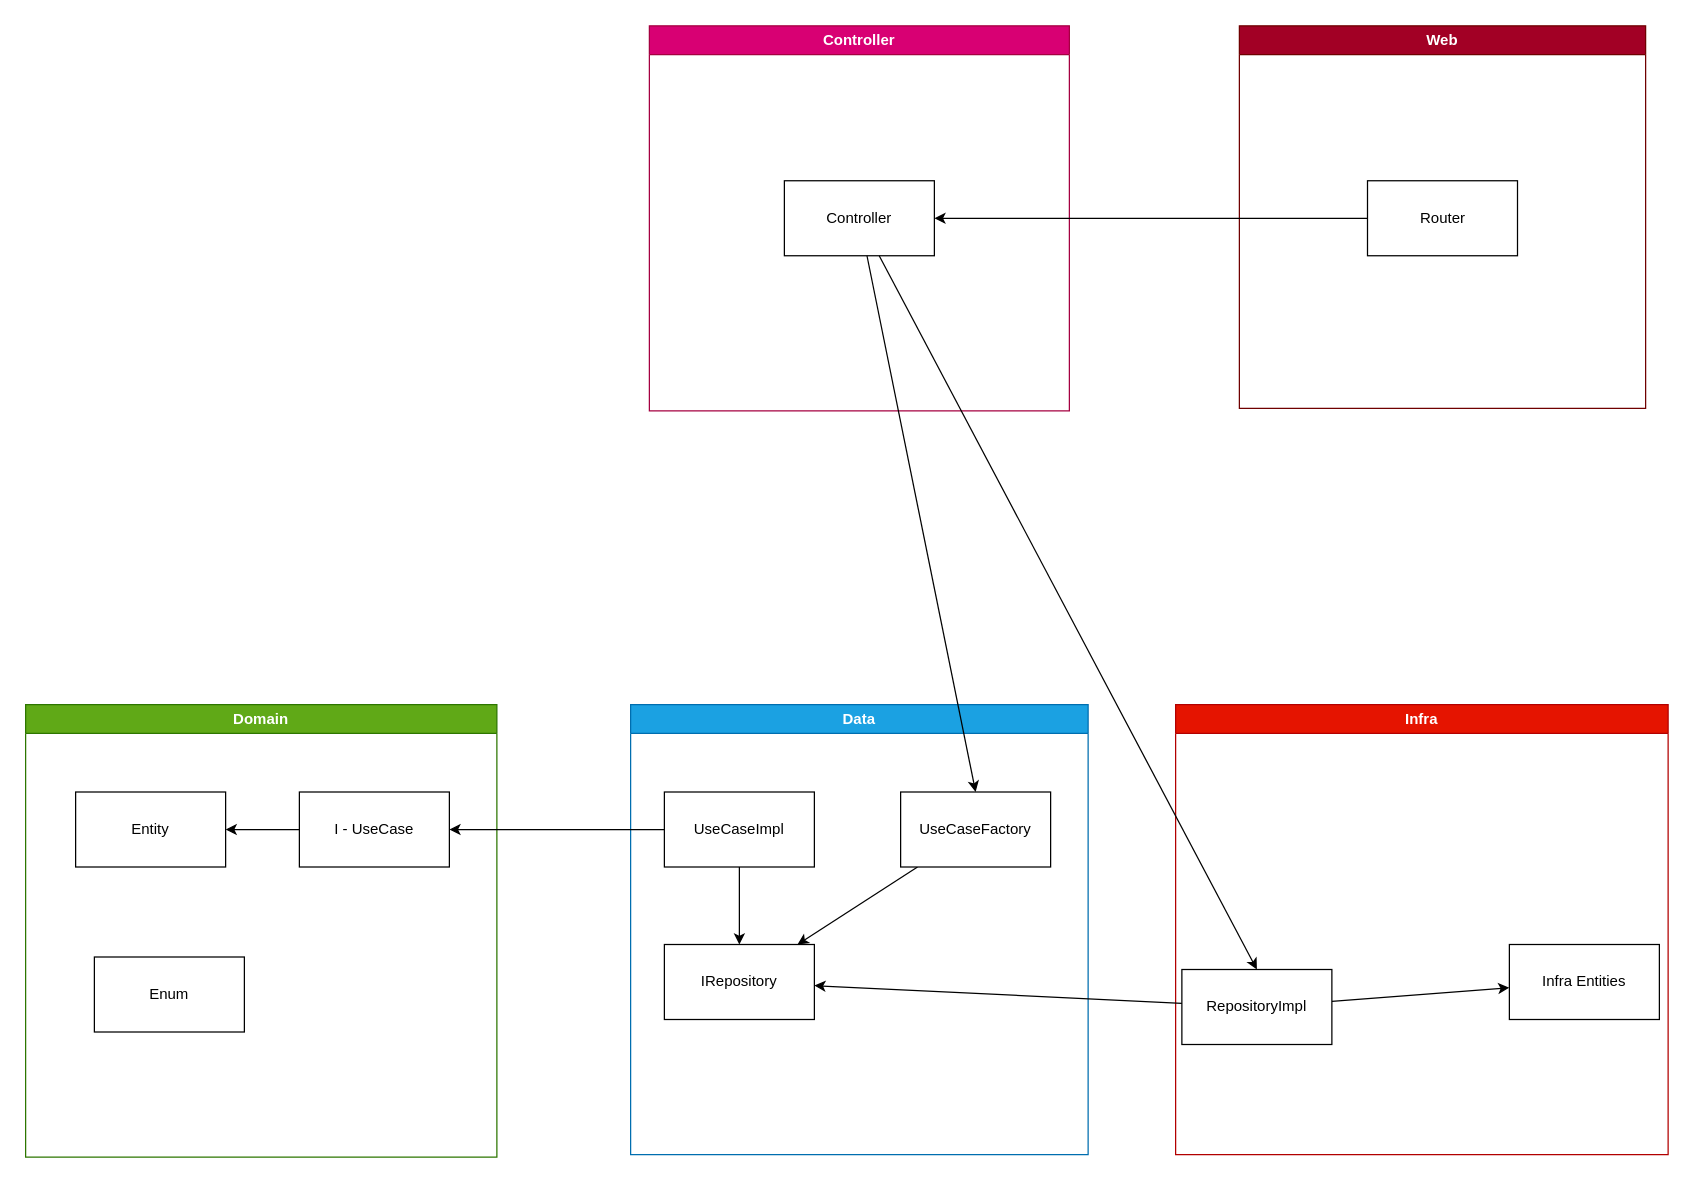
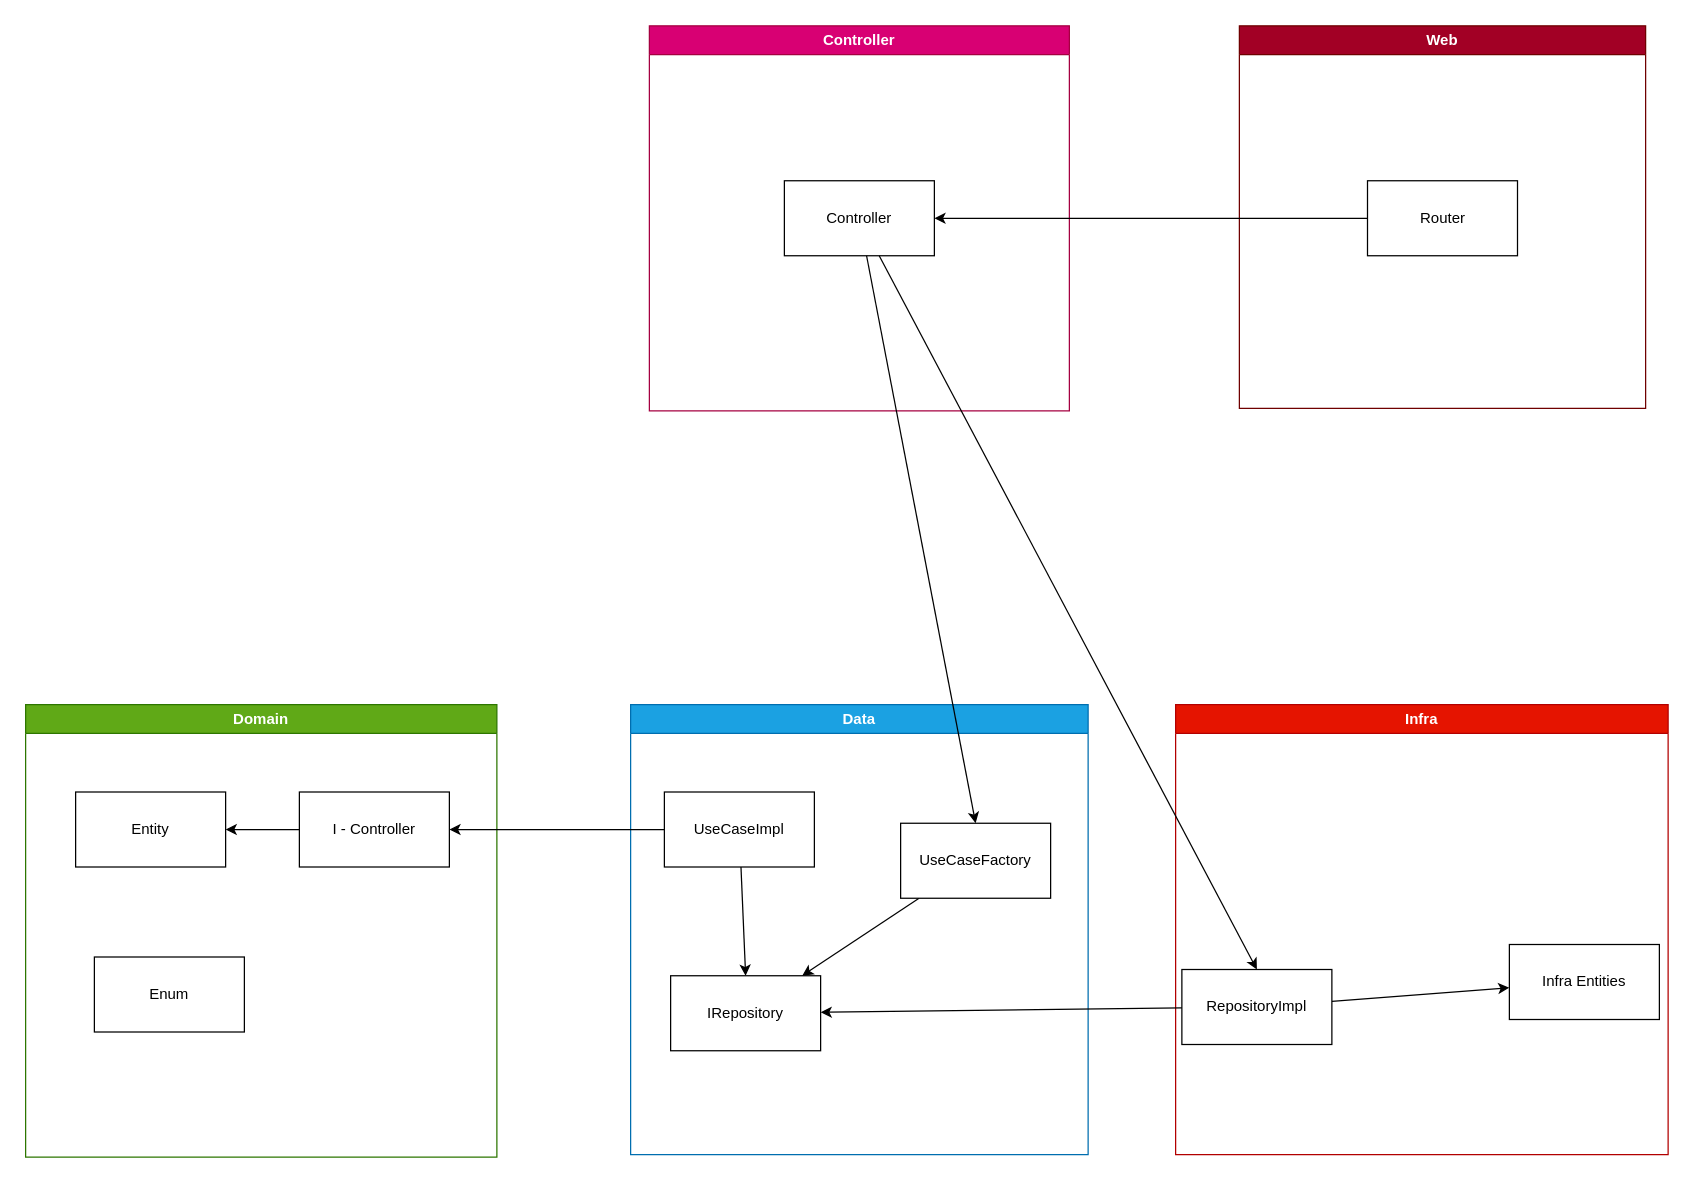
node "I - UseCase": label "I - UseCase" -> "I - Controller"
node "UseCaseFactory": moved (976, 829) -> (976, 861)
node "IRepository": moved (739, 982) -> (746, 1013)
